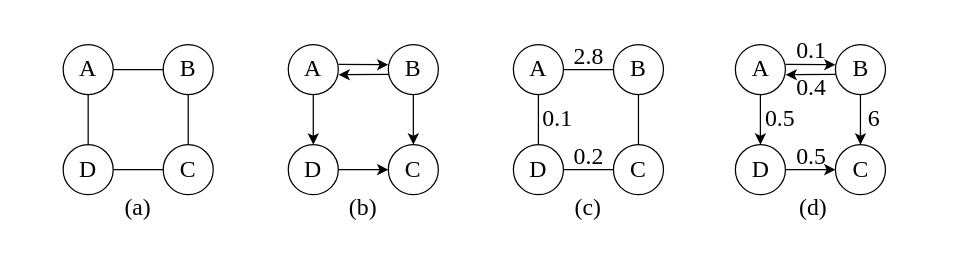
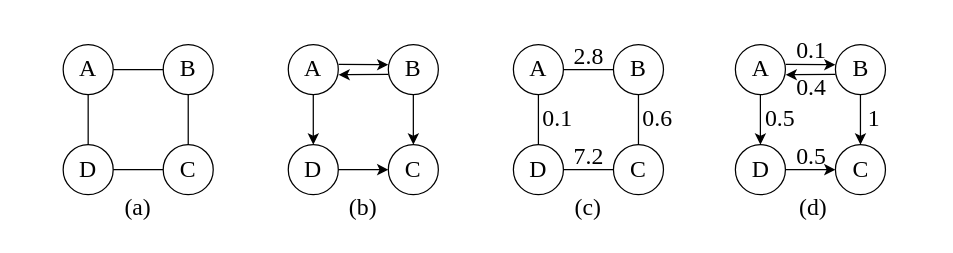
node "0.6": added
node "6": label "6" -> "1"
node "0.2": label "0.2" -> "7.2"
